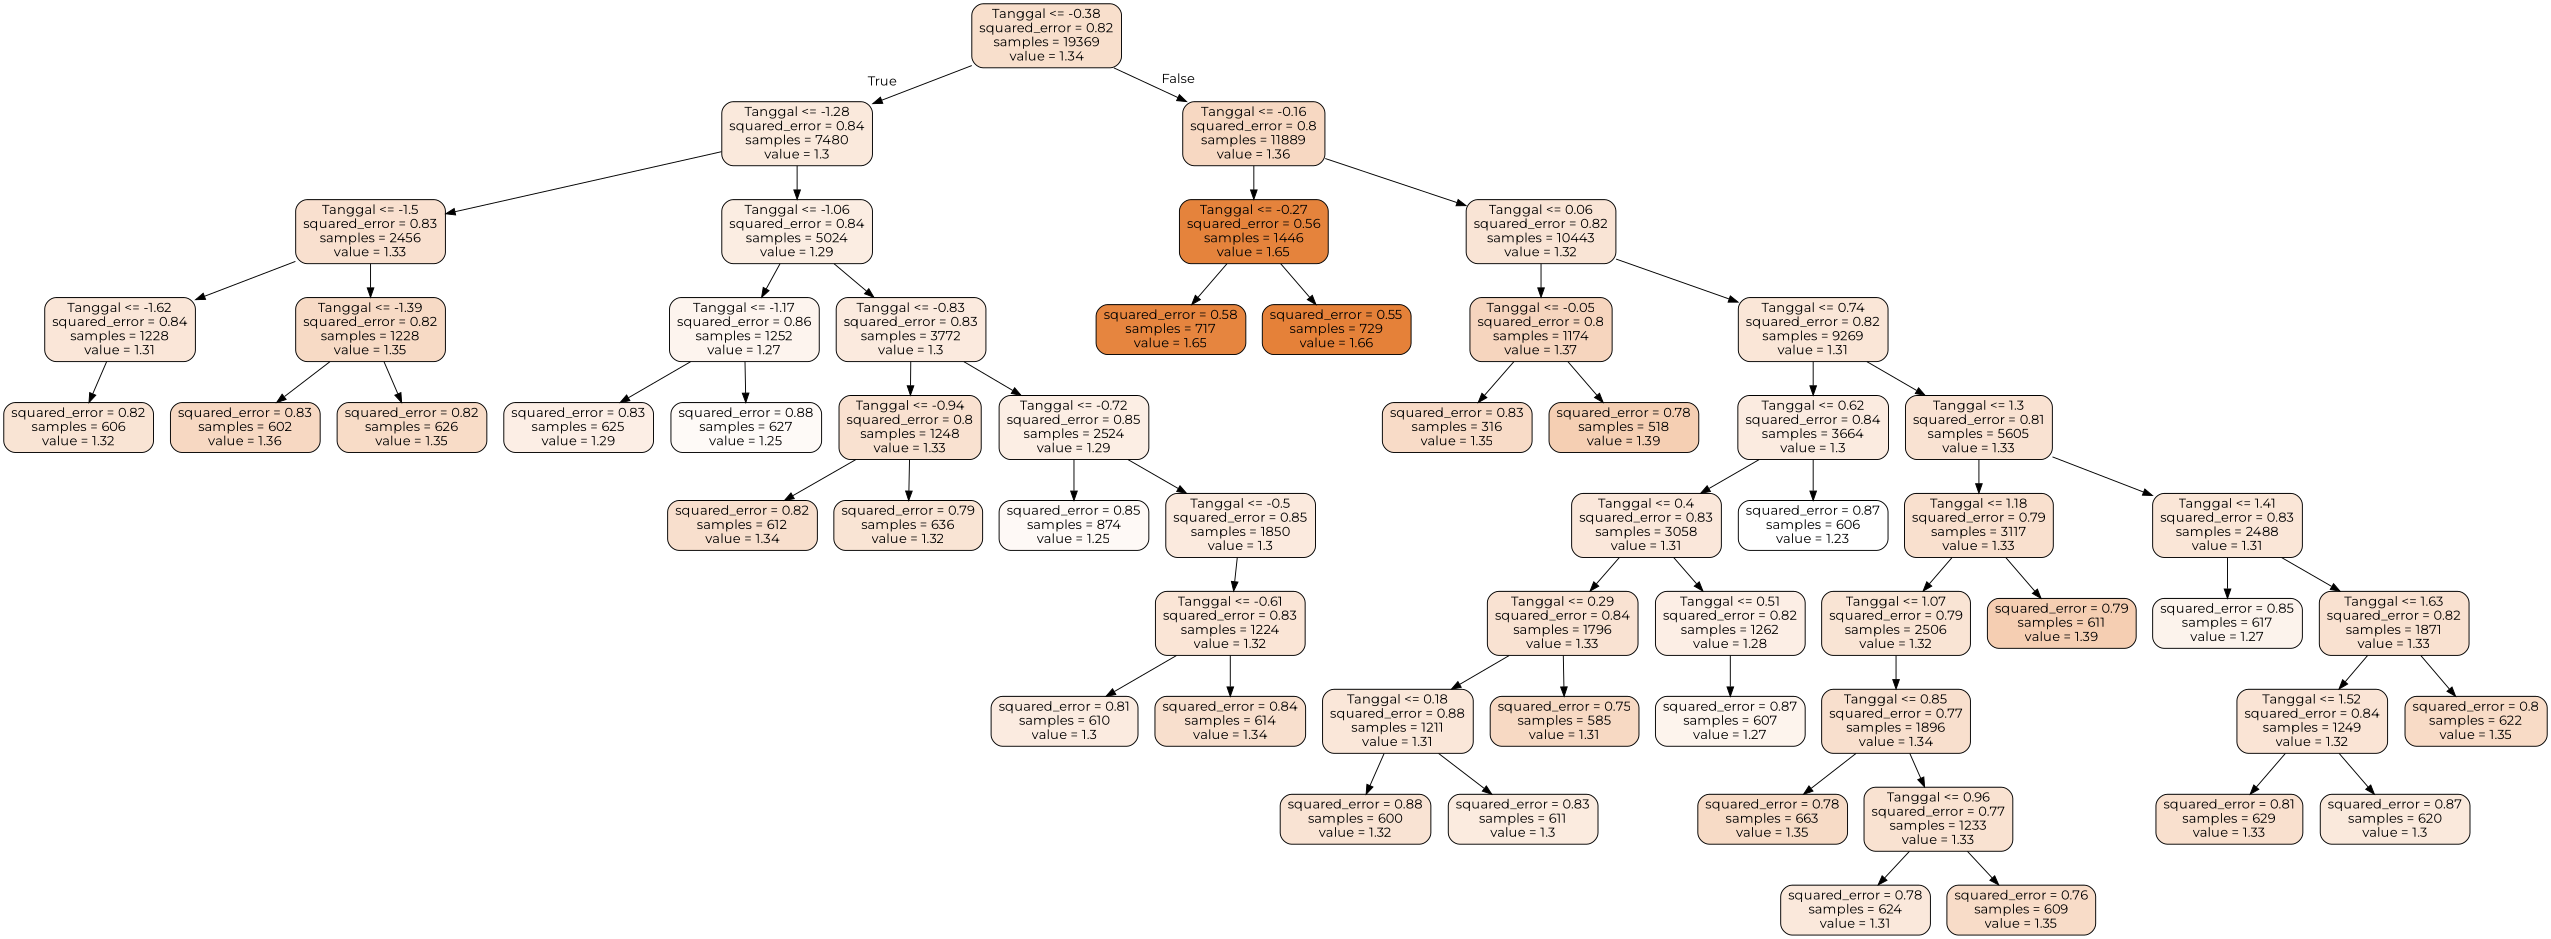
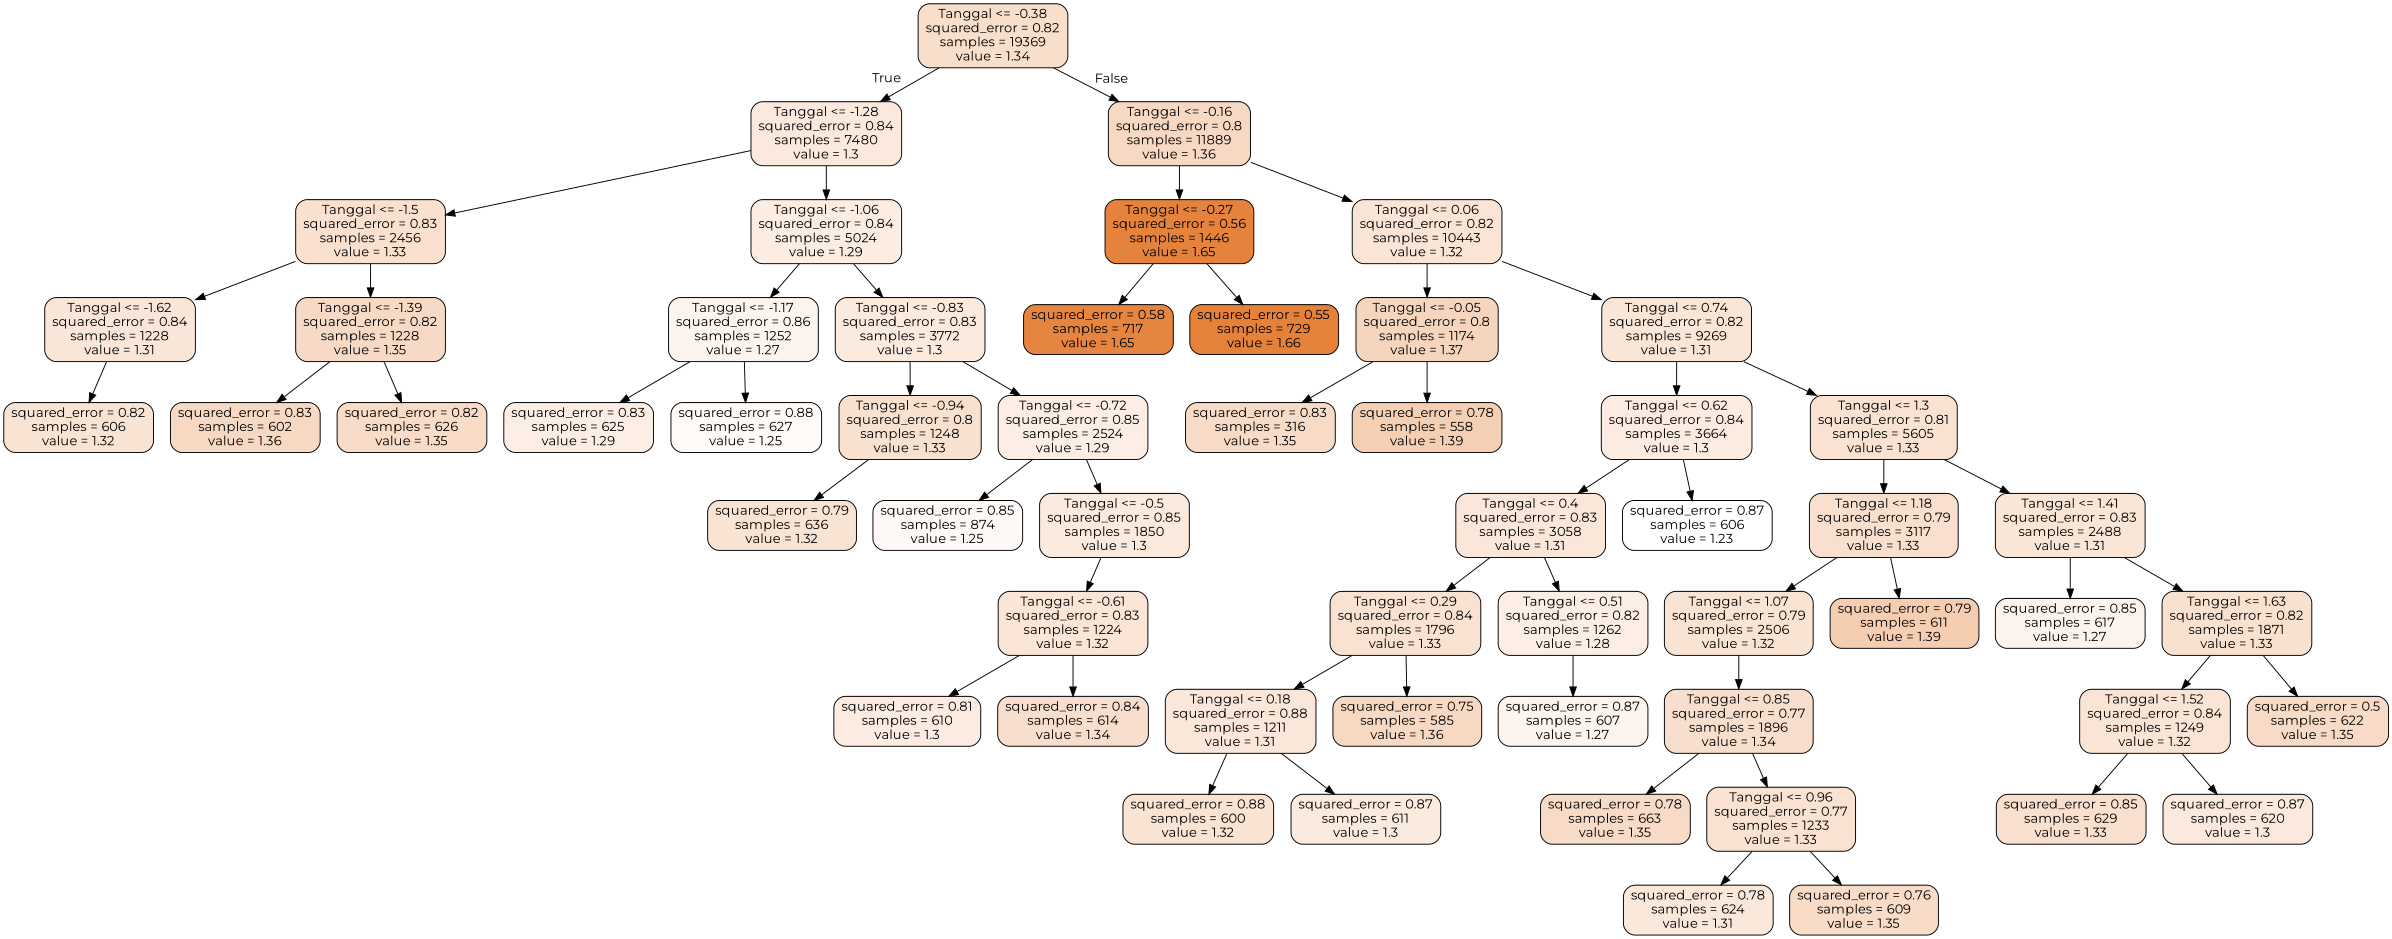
node "squared_error = 0.78 samples = 518 value = 1.39": label "squared_error = 0.78 samples = 518 value = 1.39" -> "squared_error = 0.78 samples = 558 value = 1.39"
node "squared_error = 0.82 samples = 612 value = 1.34": removed
node "squared_error = 0.75 samples = 585 value = 1.31": label "squared_error = 0.75 samples = 585 value = 1.31" -> "squared_error = 0.75 samples = 585 value = 1.36"
node "squared_error = 0.8 samples = 622 value = 1.35": label "squared_error = 0.8 samples = 622 value = 1.35" -> "squared_error = 0.5 samples = 622 value = 1.35"
node "squared_error = 0.83 samples = 611 value = 1.3": label "squared_error = 0.83 samples = 611 value = 1.3" -> "squared_error = 0.87 samples = 611 value = 1.3"
node "squared_error = 0.81 samples = 629 value = 1.33": label "squared_error = 0.81 samples = 629 value = 1.33" -> "squared_error = 0.85 samples = 629 value = 1.33"
